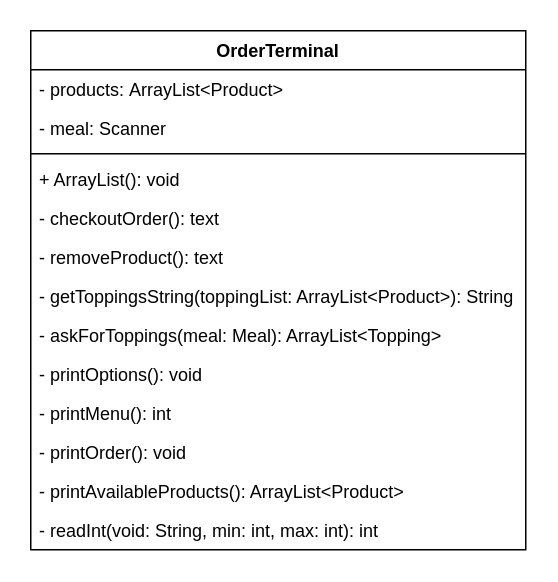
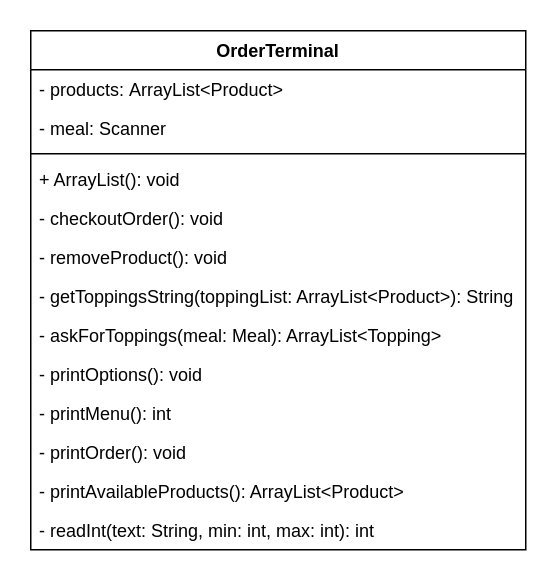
node "- checkoutOrder(): text": label "- checkoutOrder(): text" -> "- checkoutOrder(): void"
node "- removeProduct(): text": label "- removeProduct(): text" -> "- removeProduct(): void"
node "- readInt(void: String, min: int, max: int): int": label "- readInt(void: String, min: int, max: int): int" -> "- readInt(text: String, min: int, max: int): int"
